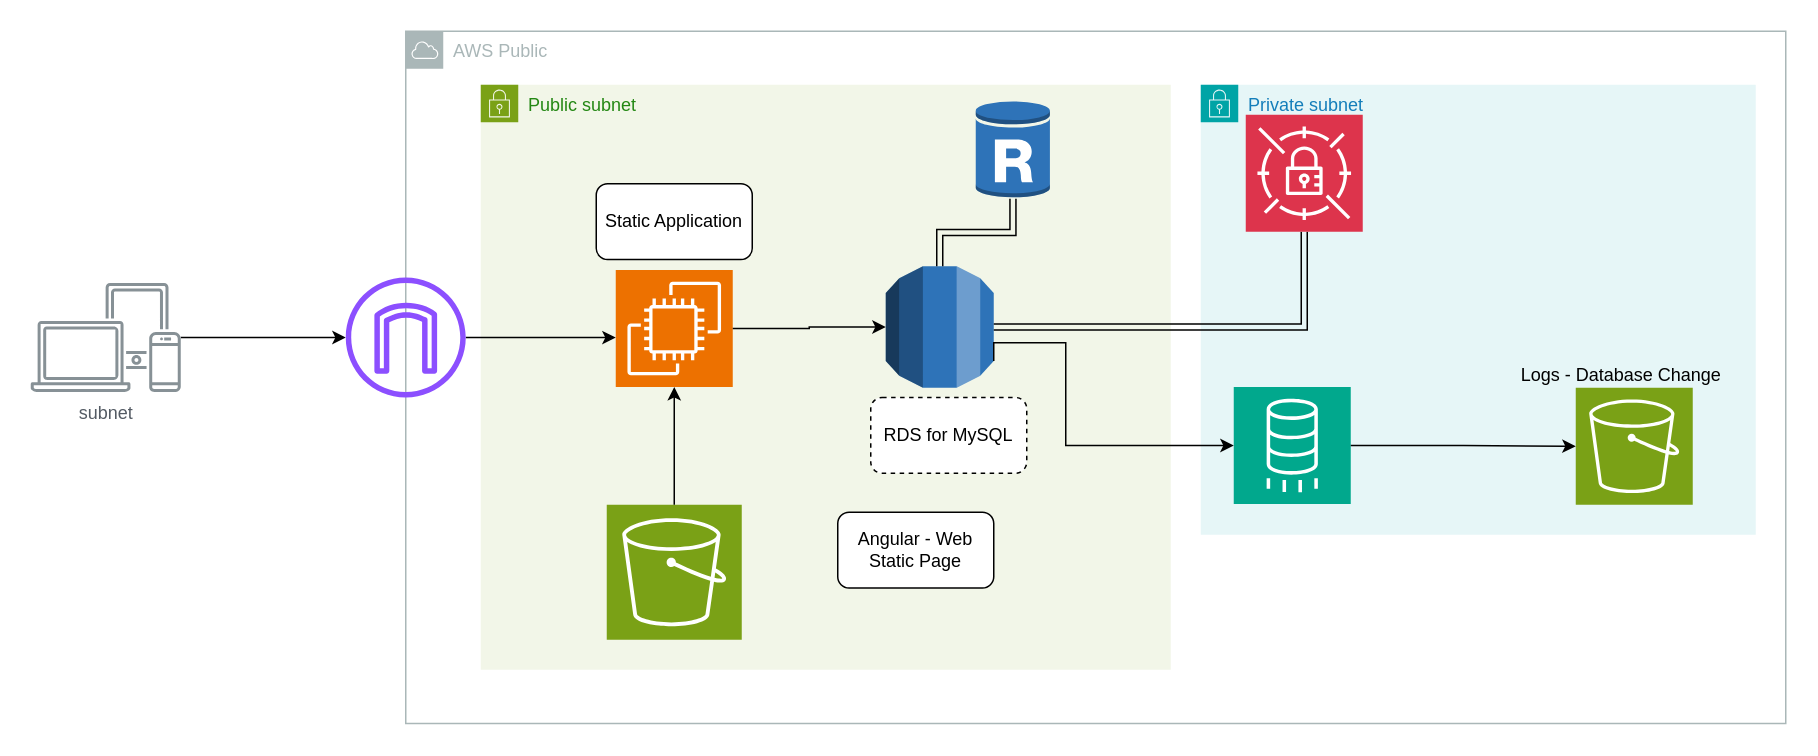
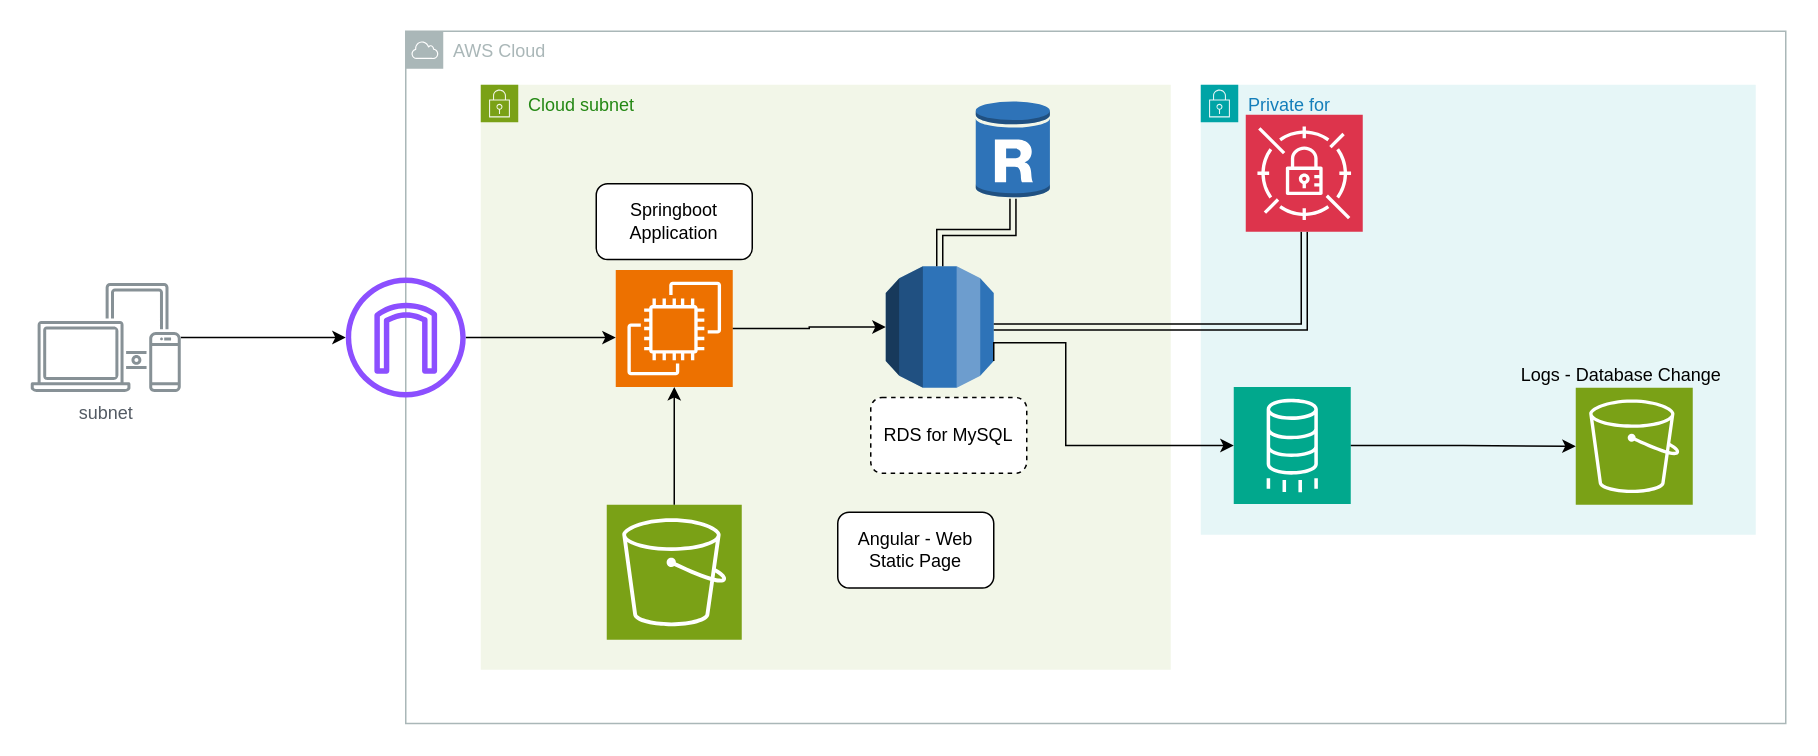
node "AWS Public": label "AWS Public" -> "AWS Cloud"
node "Public subnet": label "Public subnet" -> "Cloud subnet"
node "Private subnet": label "Private subnet" -> "Private for"
node "Static Application": label "Static Application" -> "Springboot Application"
